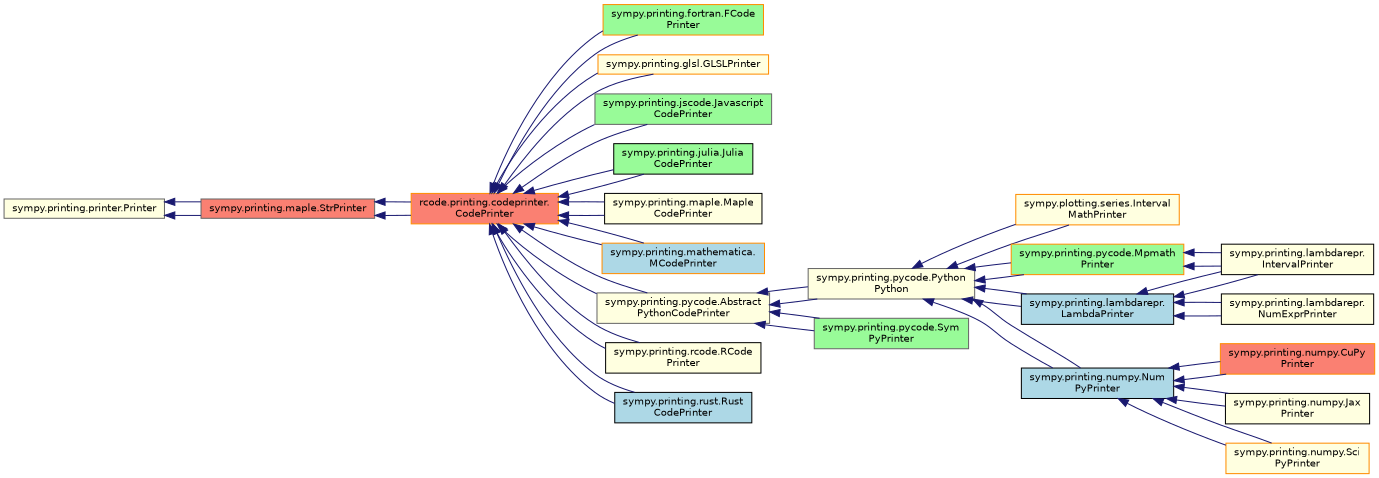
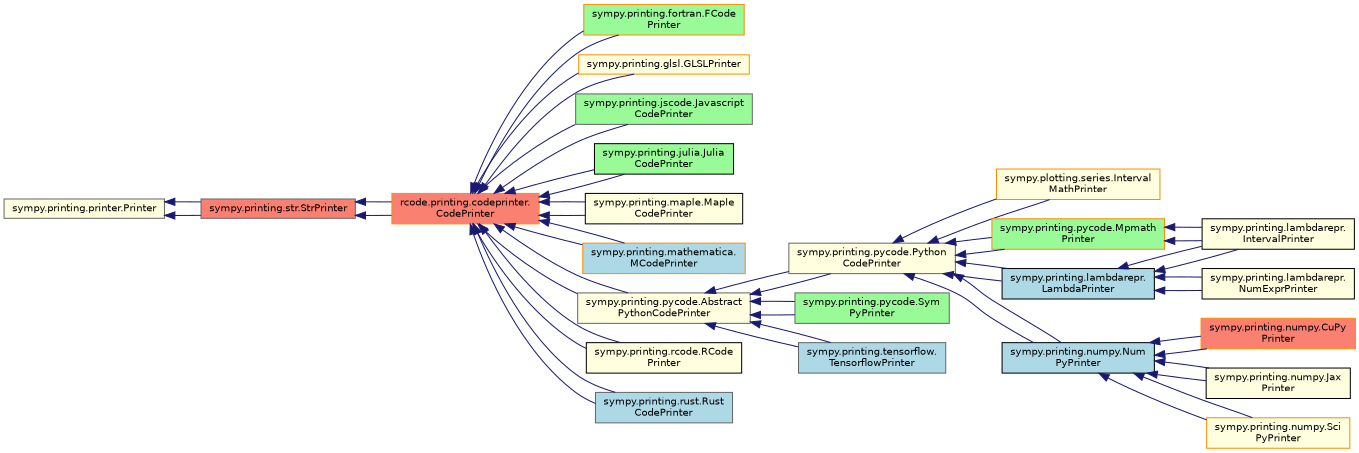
node "sympy.printing.maple.StrPrinter": label "sympy.printing.maple.StrPrinter" -> "sympy.printing.str.StrPrinter"
node "sympy.printing.pycode.Python Python": label "sympy.printing.pycode.Python Python" -> "sympy.printing.pycode.Python CodePrinter"
node "sympy.printing.tensorflow. TensorflowPrinter": added
node "sympy.printing.rust.Rust CodePrinter": color black -> gray40
